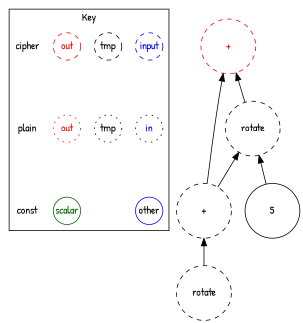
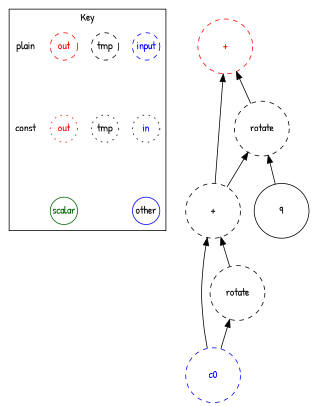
node "cipher": removed
node "5": label "5" -> "9"
node "c0": added
